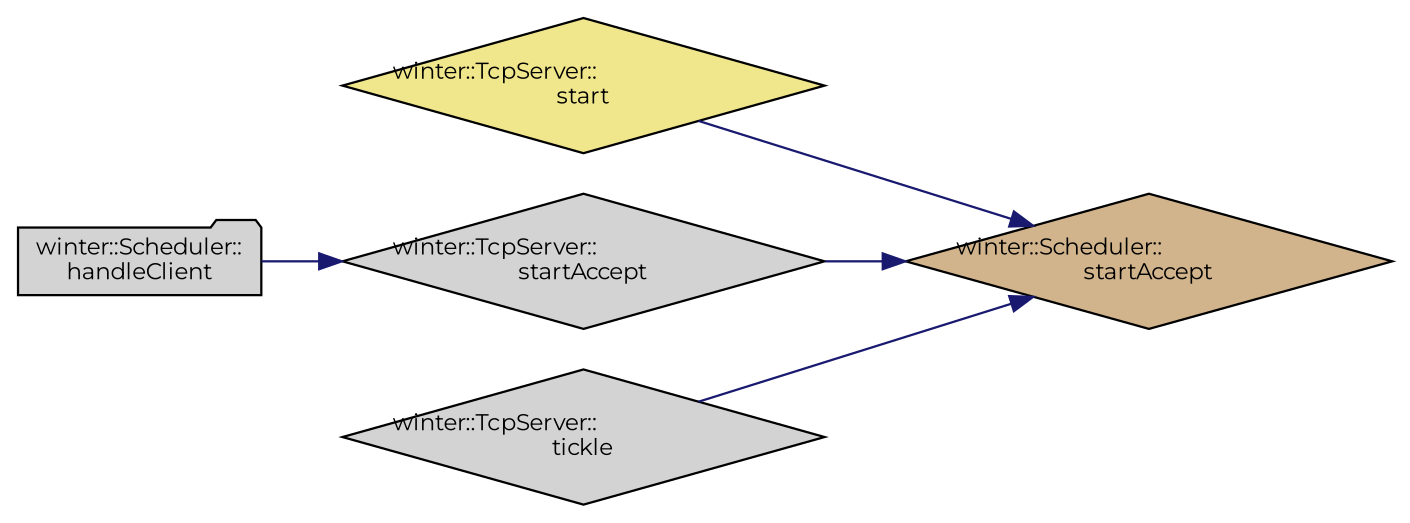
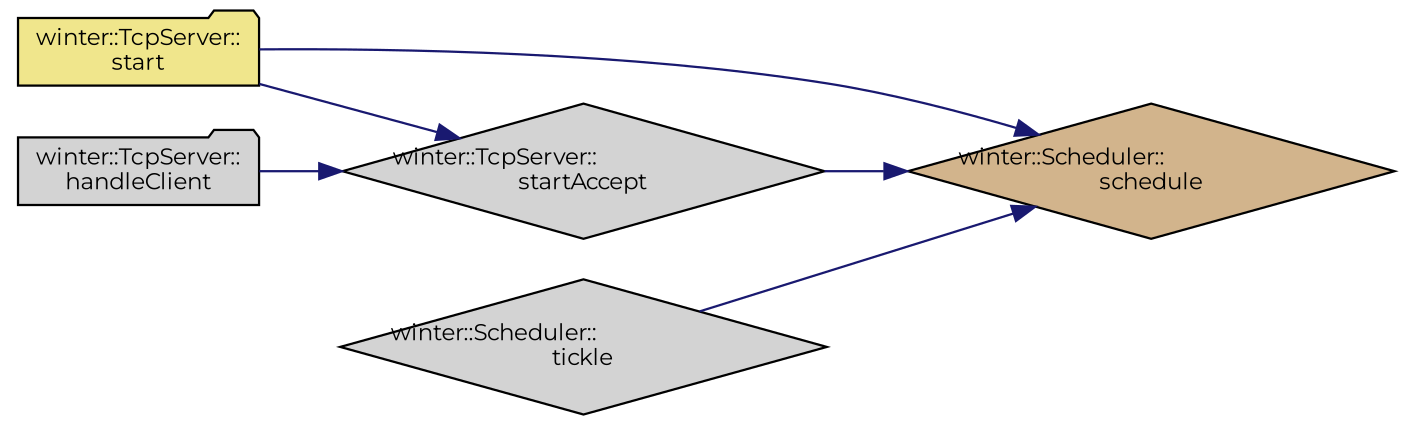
node "winter::TcpServer:: start": shape diamond -> folder
edge "winter::TcpServer:: start" -> "winter::TcpServer:: startAccept": added
node "winter::Scheduler:: handleClient": label "winter::Scheduler:: handleClient" -> "winter::TcpServer:: handleClient"
node "winter::Scheduler:: startAccept": label "winter::Scheduler:: startAccept" -> "winter::Scheduler:: schedule"
node "winter::TcpServer:: tickle": label "winter::TcpServer:: tickle" -> "winter::Scheduler:: tickle"
